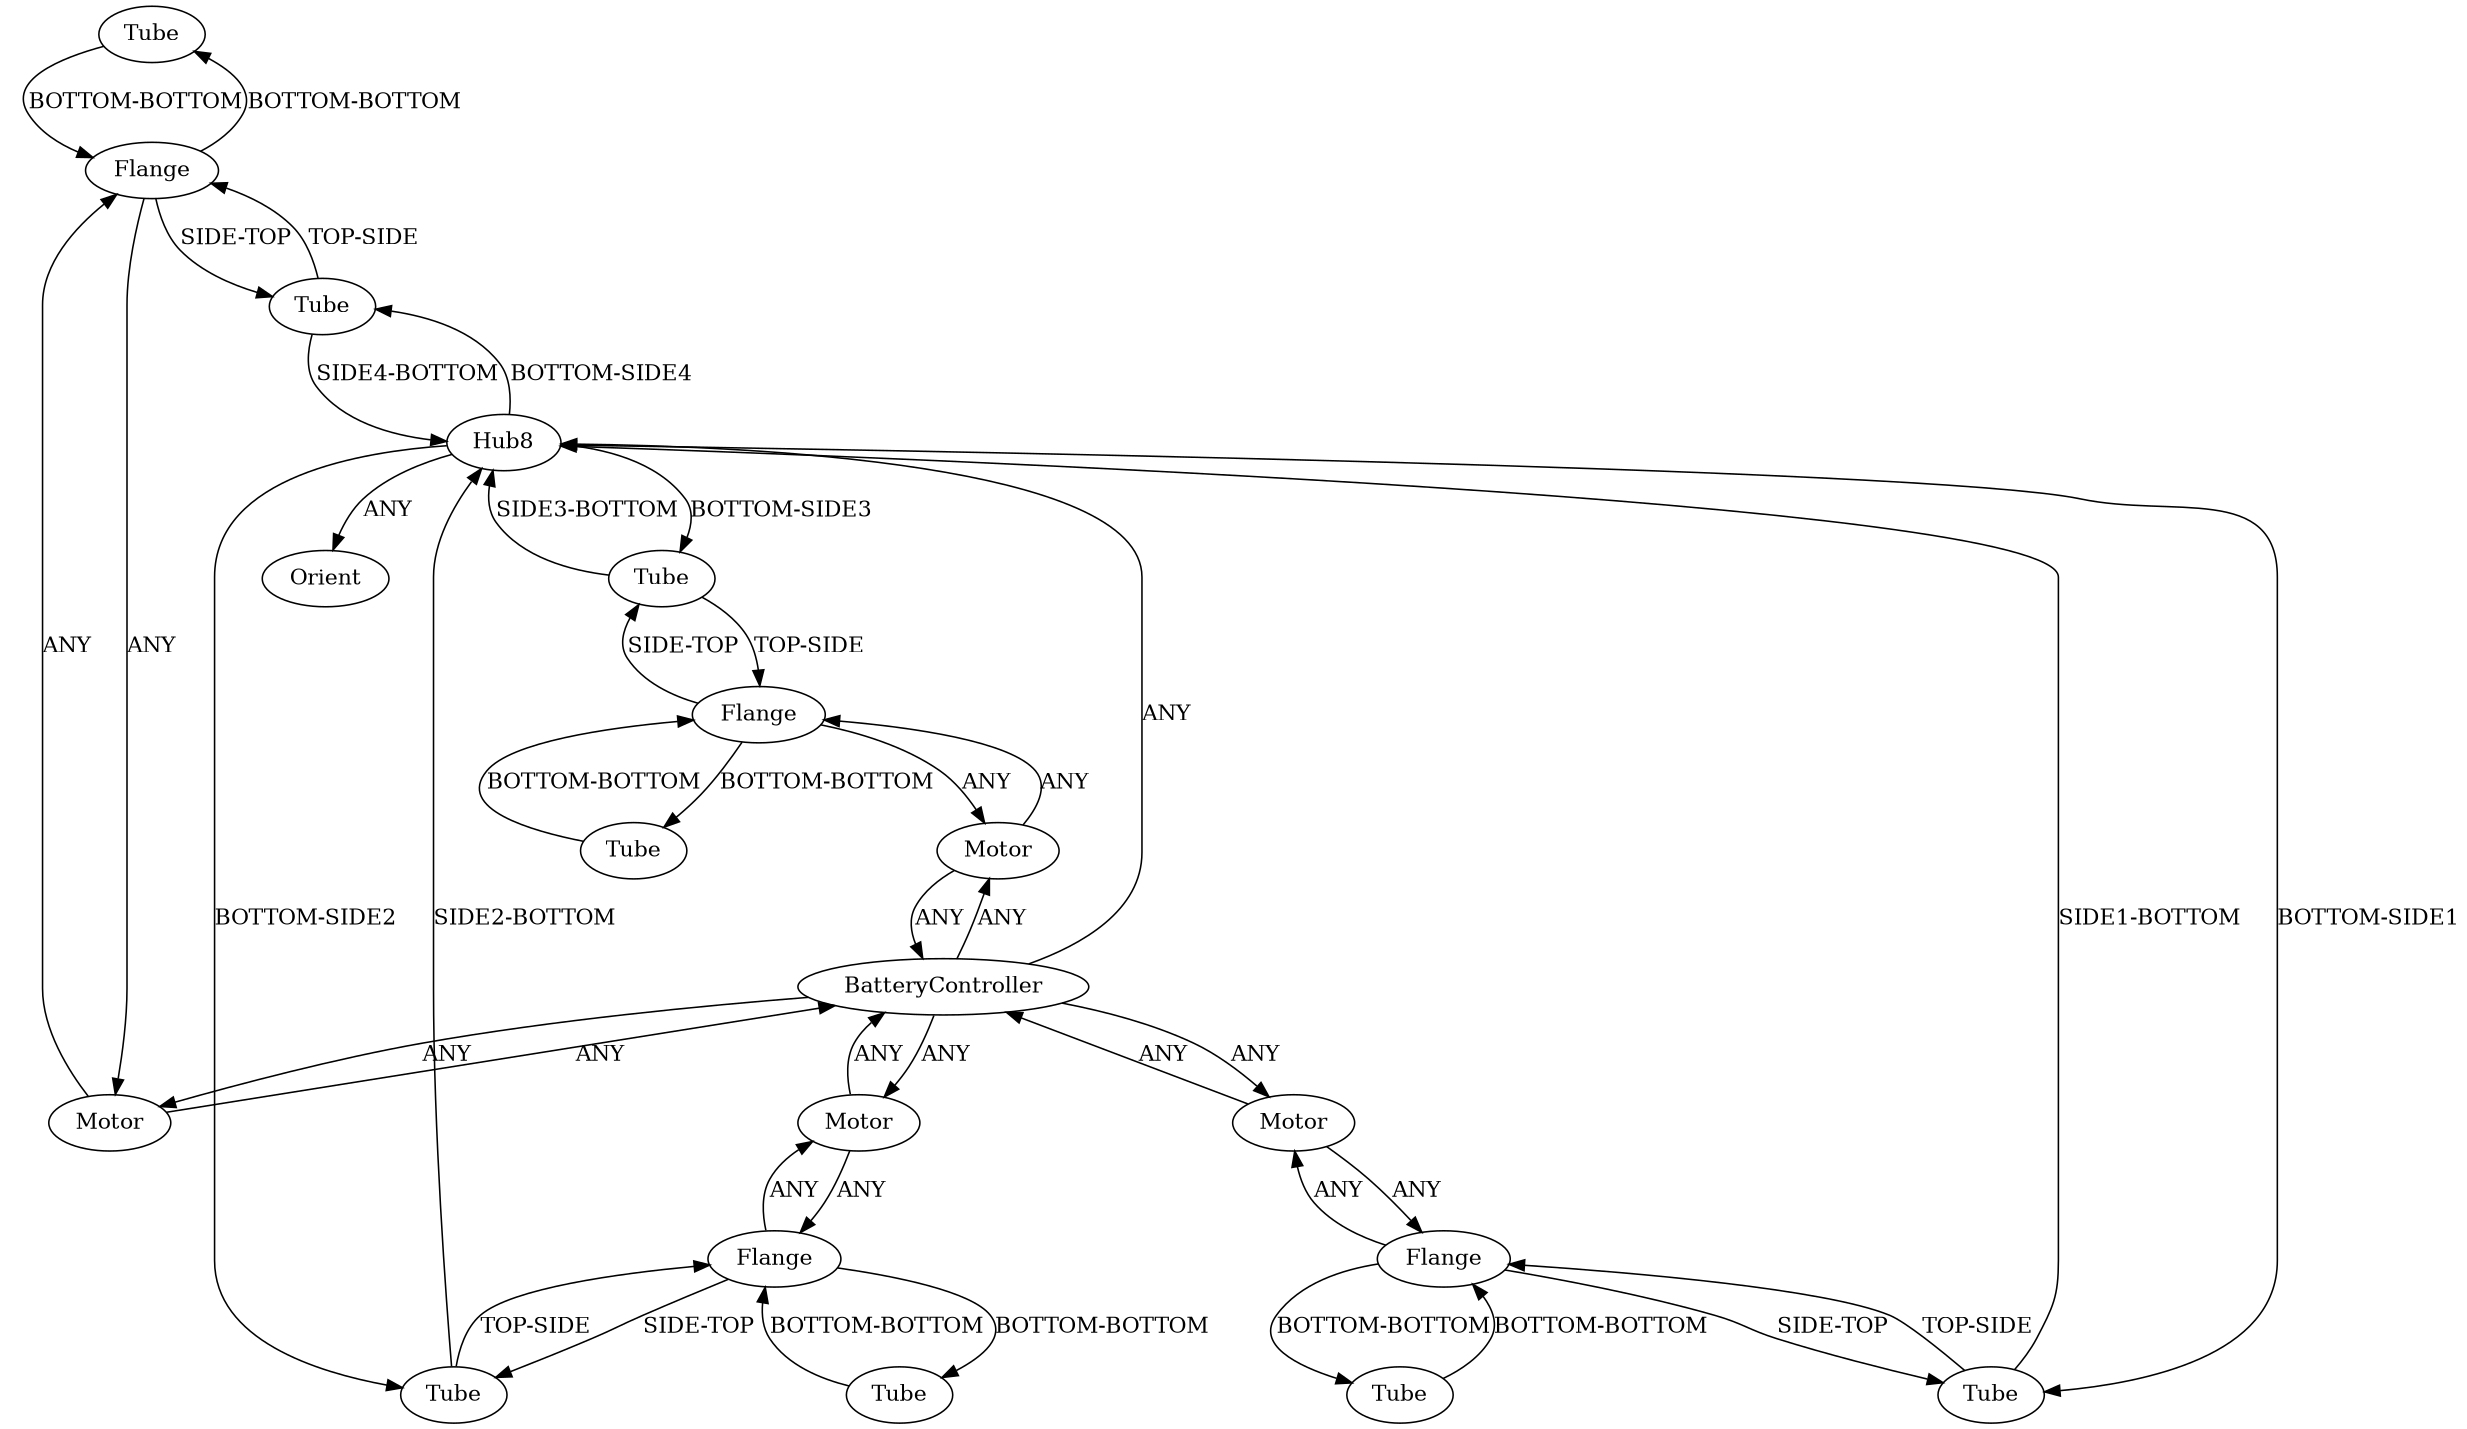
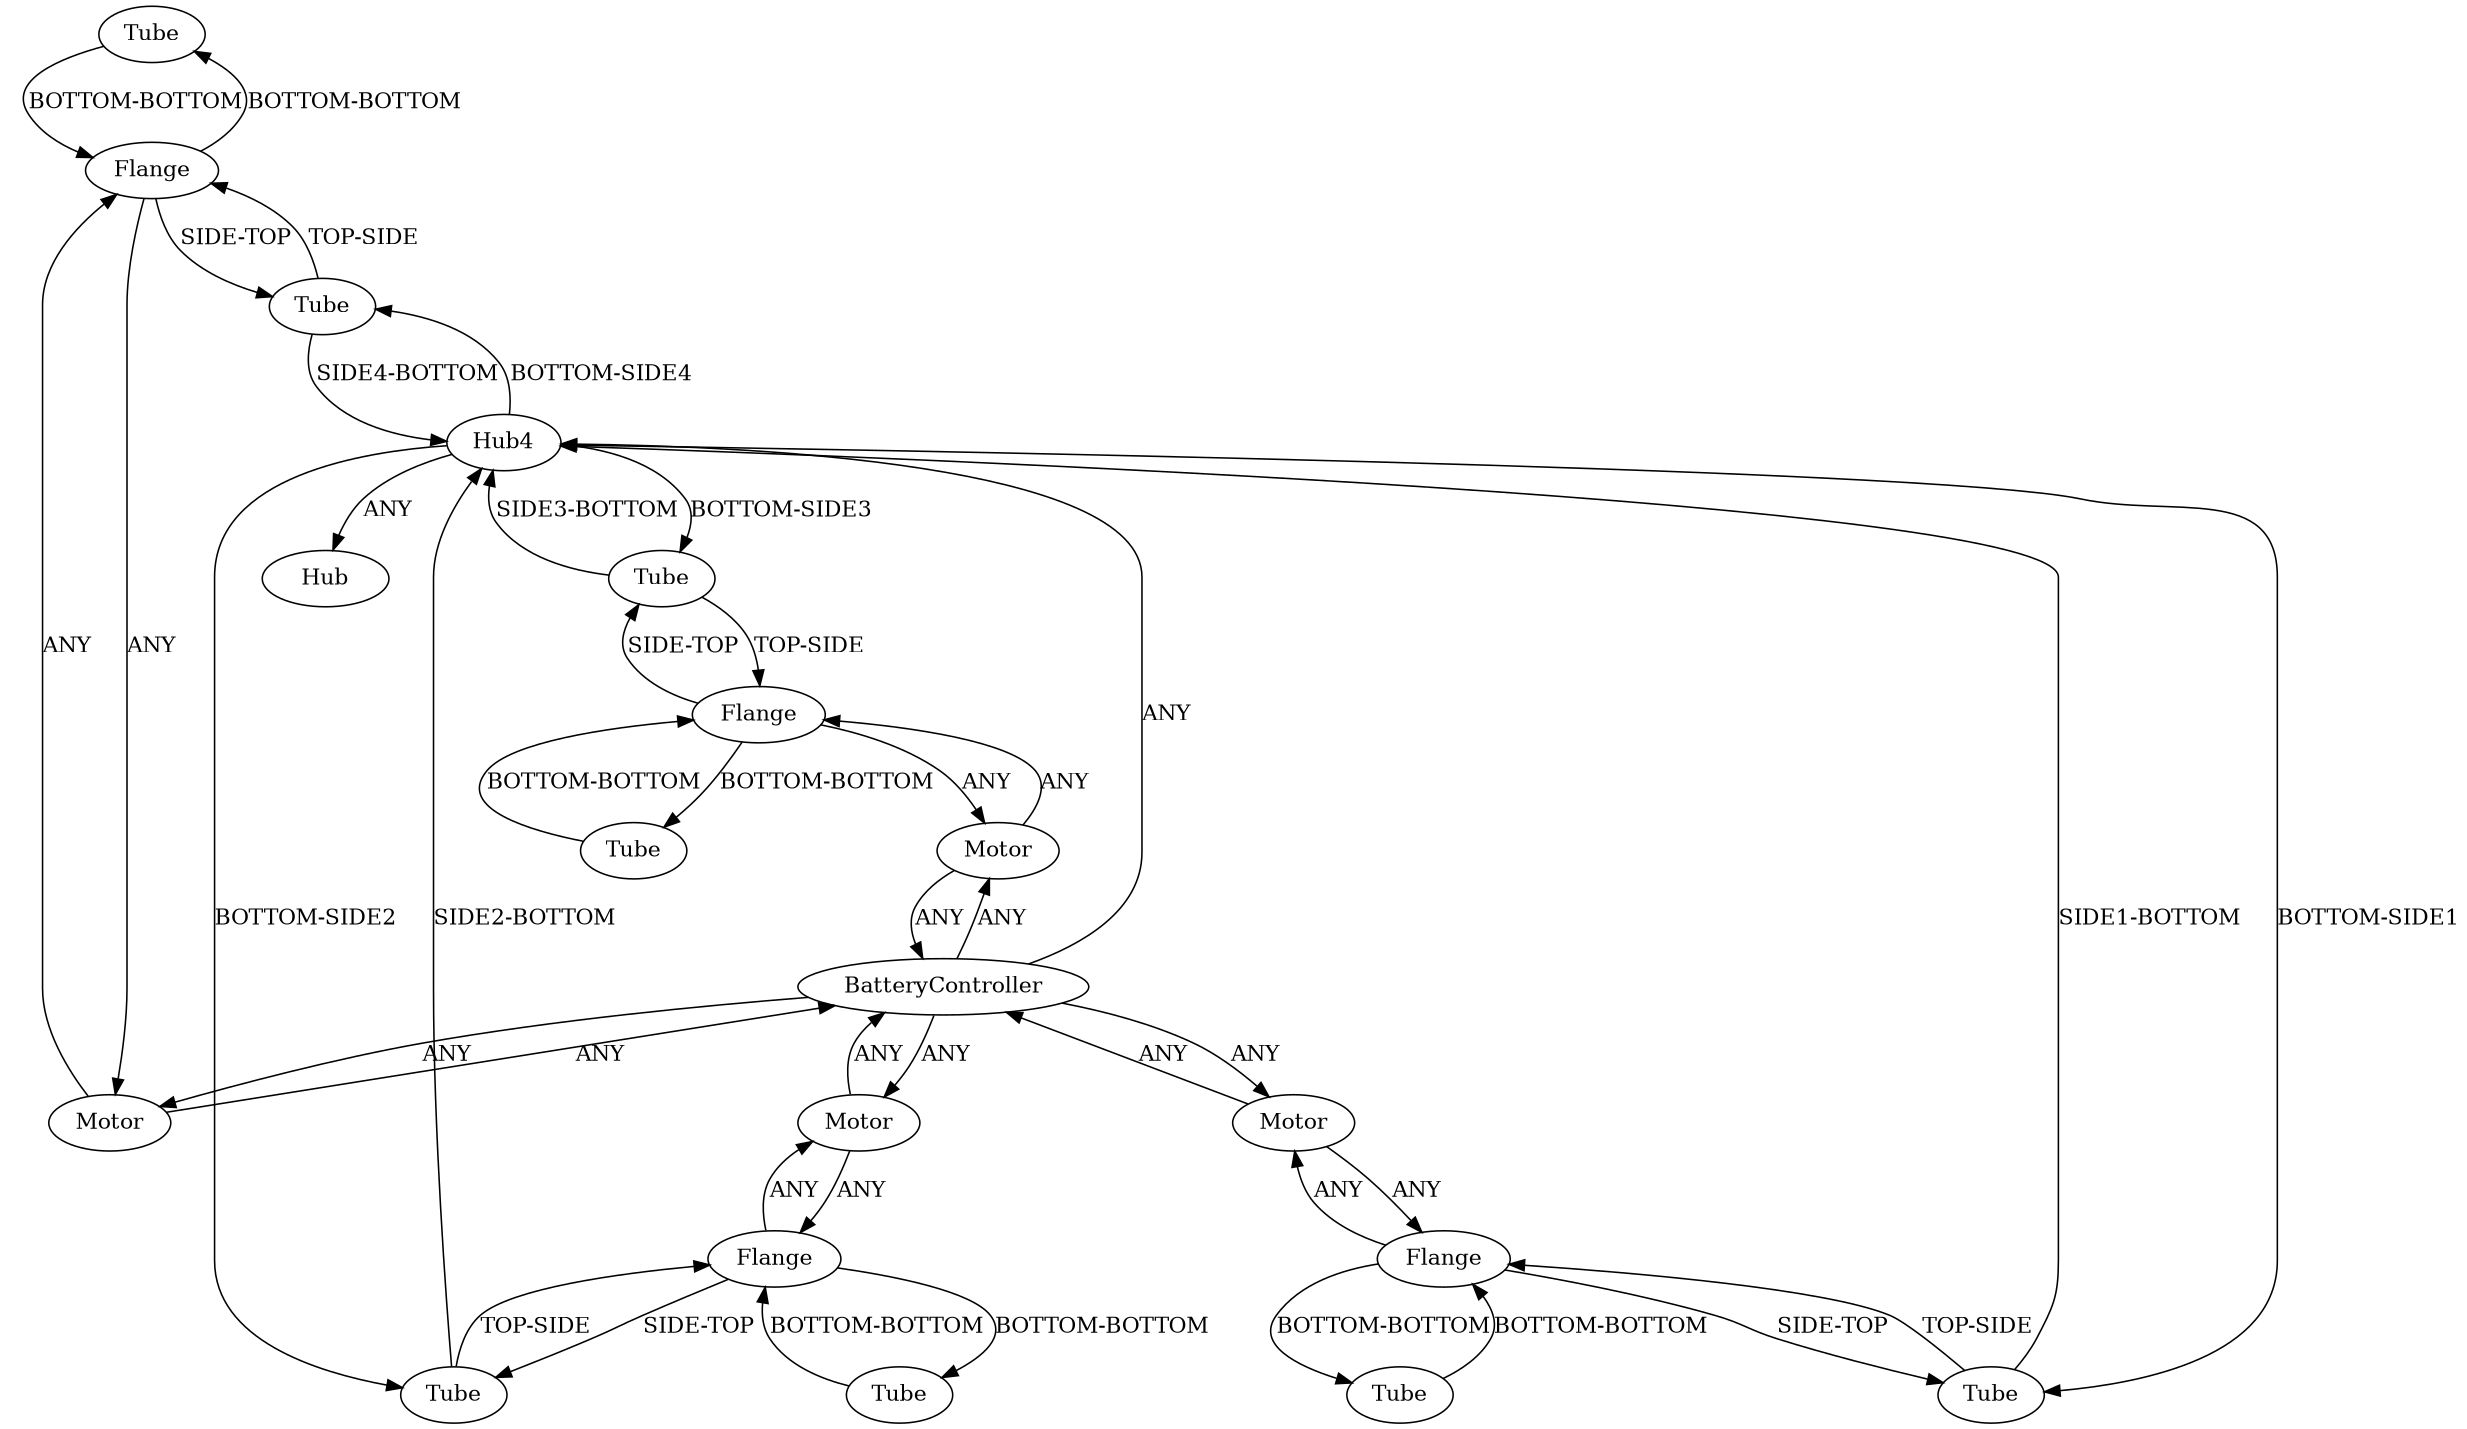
node "Hub8": label "Hub8" -> "Hub4"
node "Orient": label "Orient" -> "Hub"
